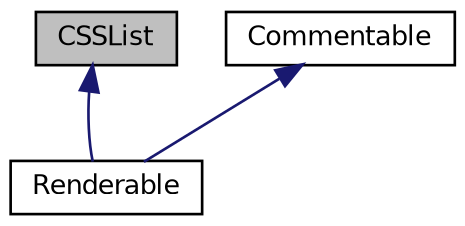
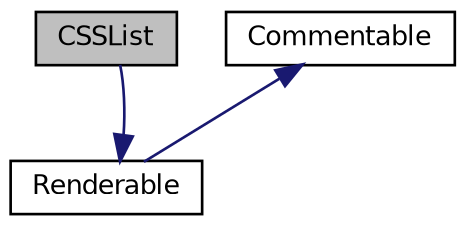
edge "Renderable" -> "CSSList": reversed
